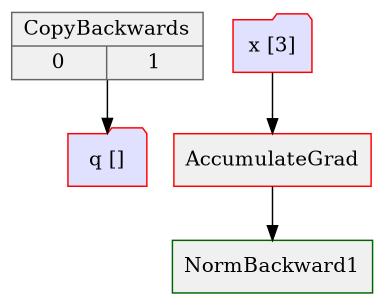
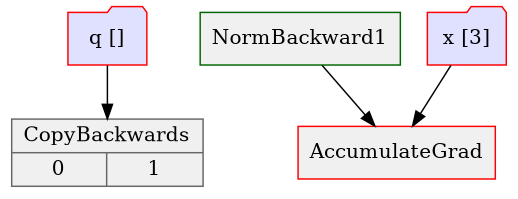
edge "CopyBackwards" -> "q []": reversed
edge "AccumulateGrad" -> "NormBackward1": reversed
